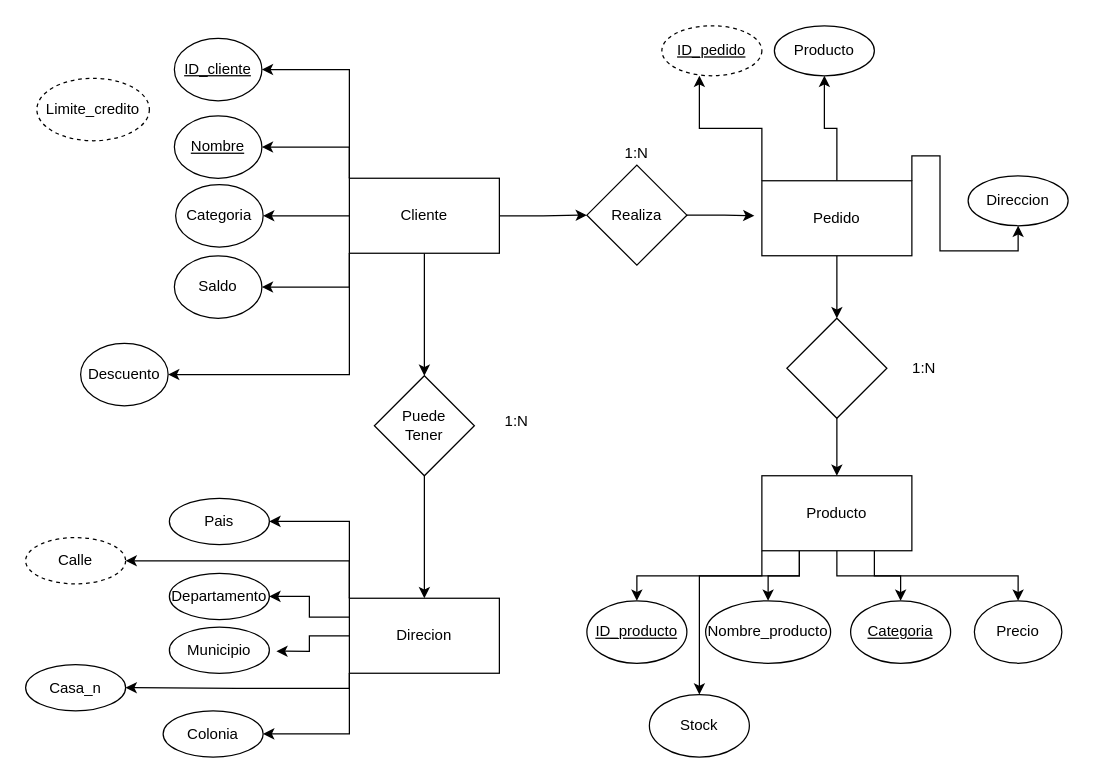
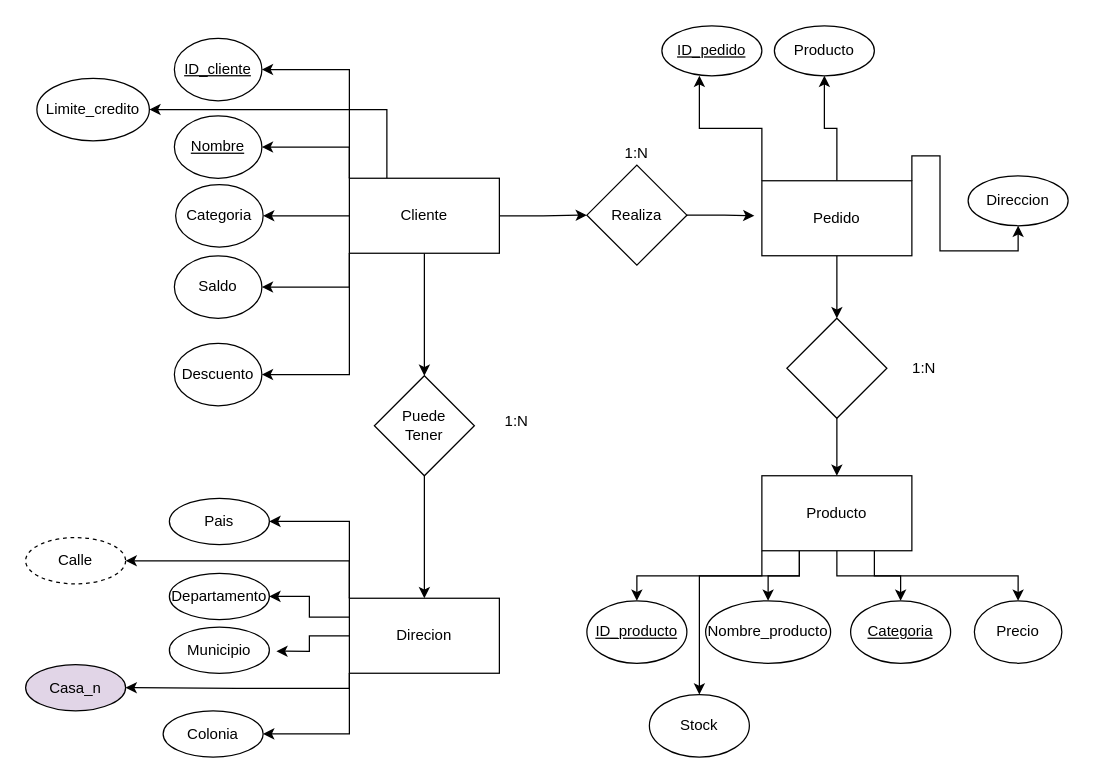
node "ID_pedido": style dashed -> solid
node "Limite_credito": style dashed -> solid
edge "Cliente" -> "Limite_credito": added
node "Descuento": moved (124, 374) -> (218, 374)
node "Casa_n": fillcolor #ffffff -> #e1d5e7
